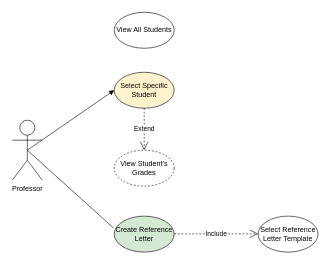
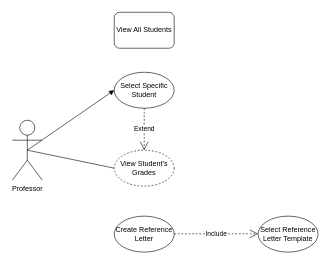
node "View All Students": shape ellipse -> rounded rectangle
node "Select Specific Student": fillcolor #fff2cc -> #ffffff
edge "Professor" -- "View Student's Grades": added
edge "Professor" -- "Create Reference Letter": removed
node "Create Reference Letter": fillcolor #d5e8d4 -> #ffffff
